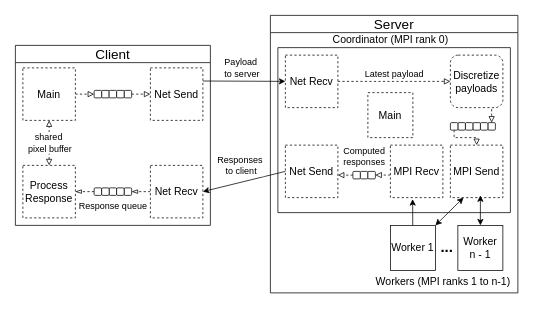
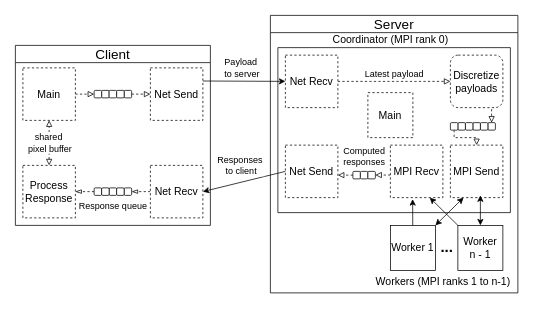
edge "Worker n - 1" -> "MPI Recv": added
